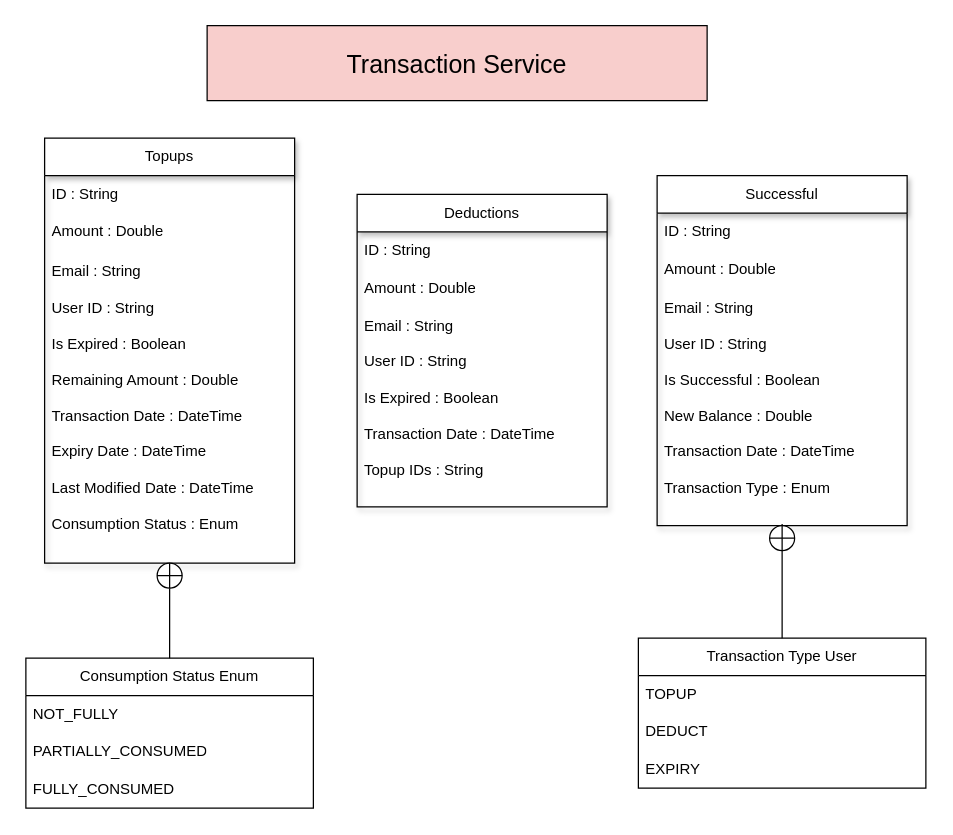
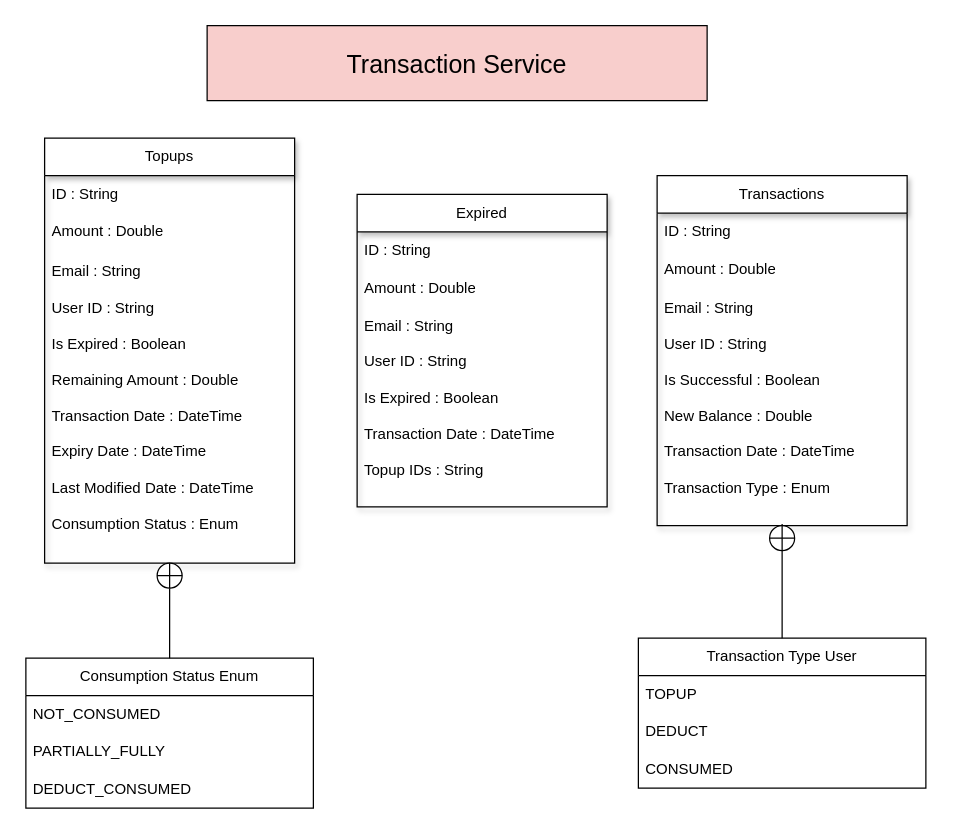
node "Successful": label "Successful" -> "Transactions"
node "Deductions": label "Deductions" -> "Expired"
node "NOT_FULLY": label "NOT_FULLY" -> "NOT_CONSUMED"
node "PARTIALLY_CONSUMED": label "PARTIALLY_CONSUMED" -> "PARTIALLY_FULLY"
node "EXPIRY": label "EXPIRY" -> "CONSUMED"
node "FULLY_CONSUMED": label "FULLY_CONSUMED" -> "DEDUCT_CONSUMED"
